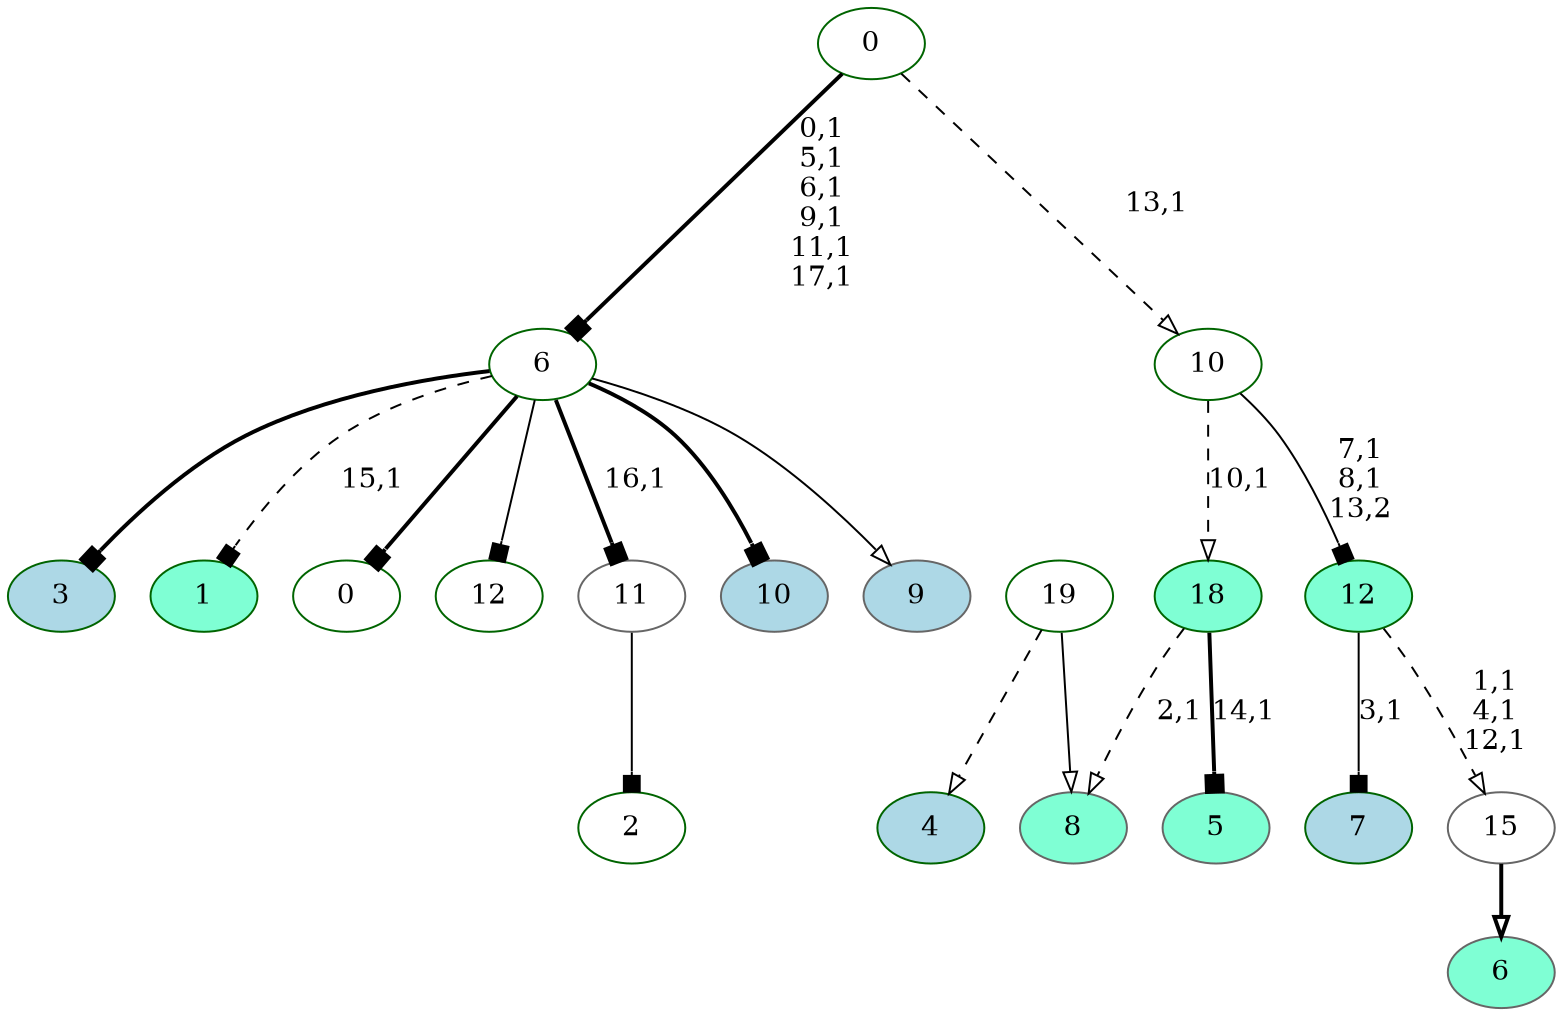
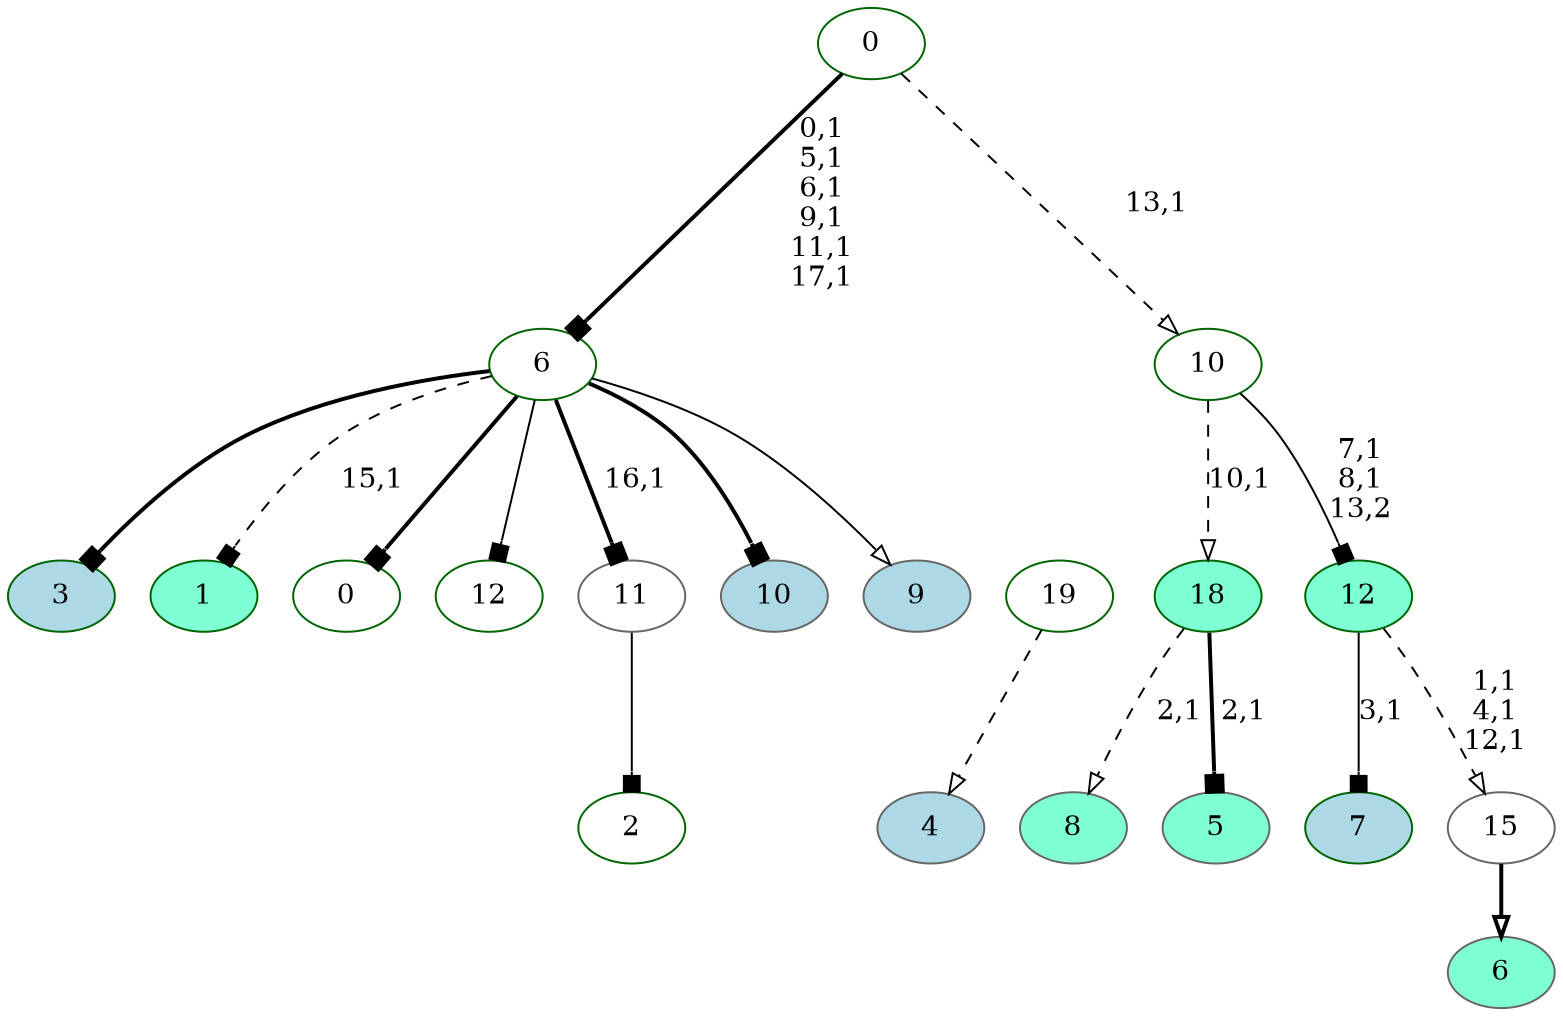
edge "19" -> "8": removed
edge "18" -> "5": label "14,1" -> "2,1"
node "4": color darkgreen -> gray40
